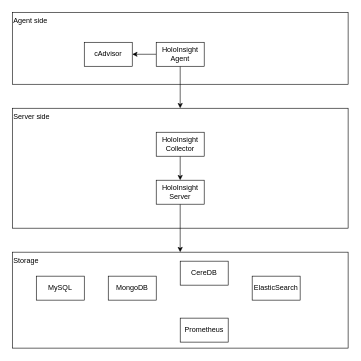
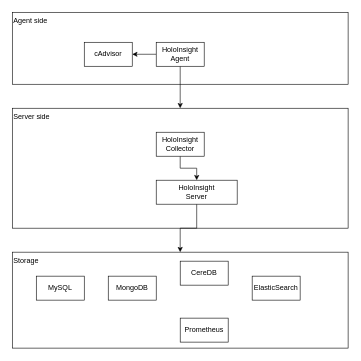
node "HoloInsight Server": size 48x24 -> 81x24
